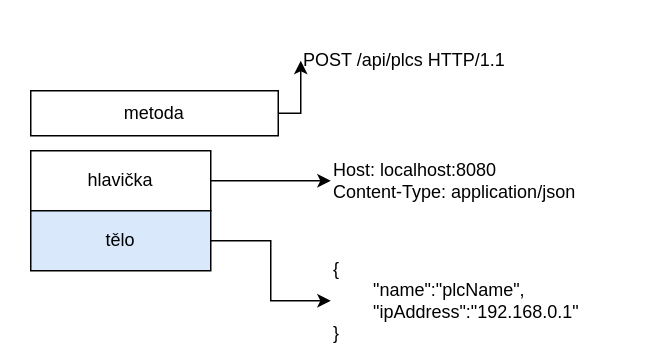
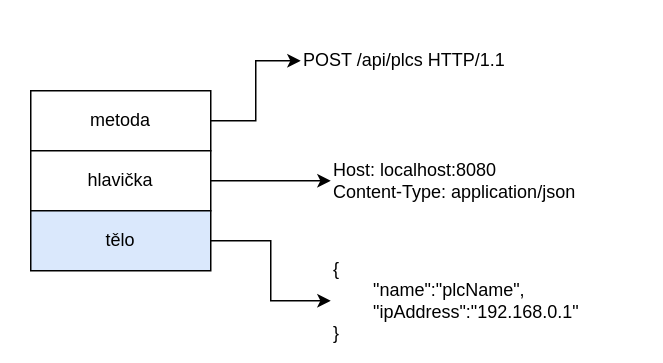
node "metoda": size 248x45 -> 180x60
